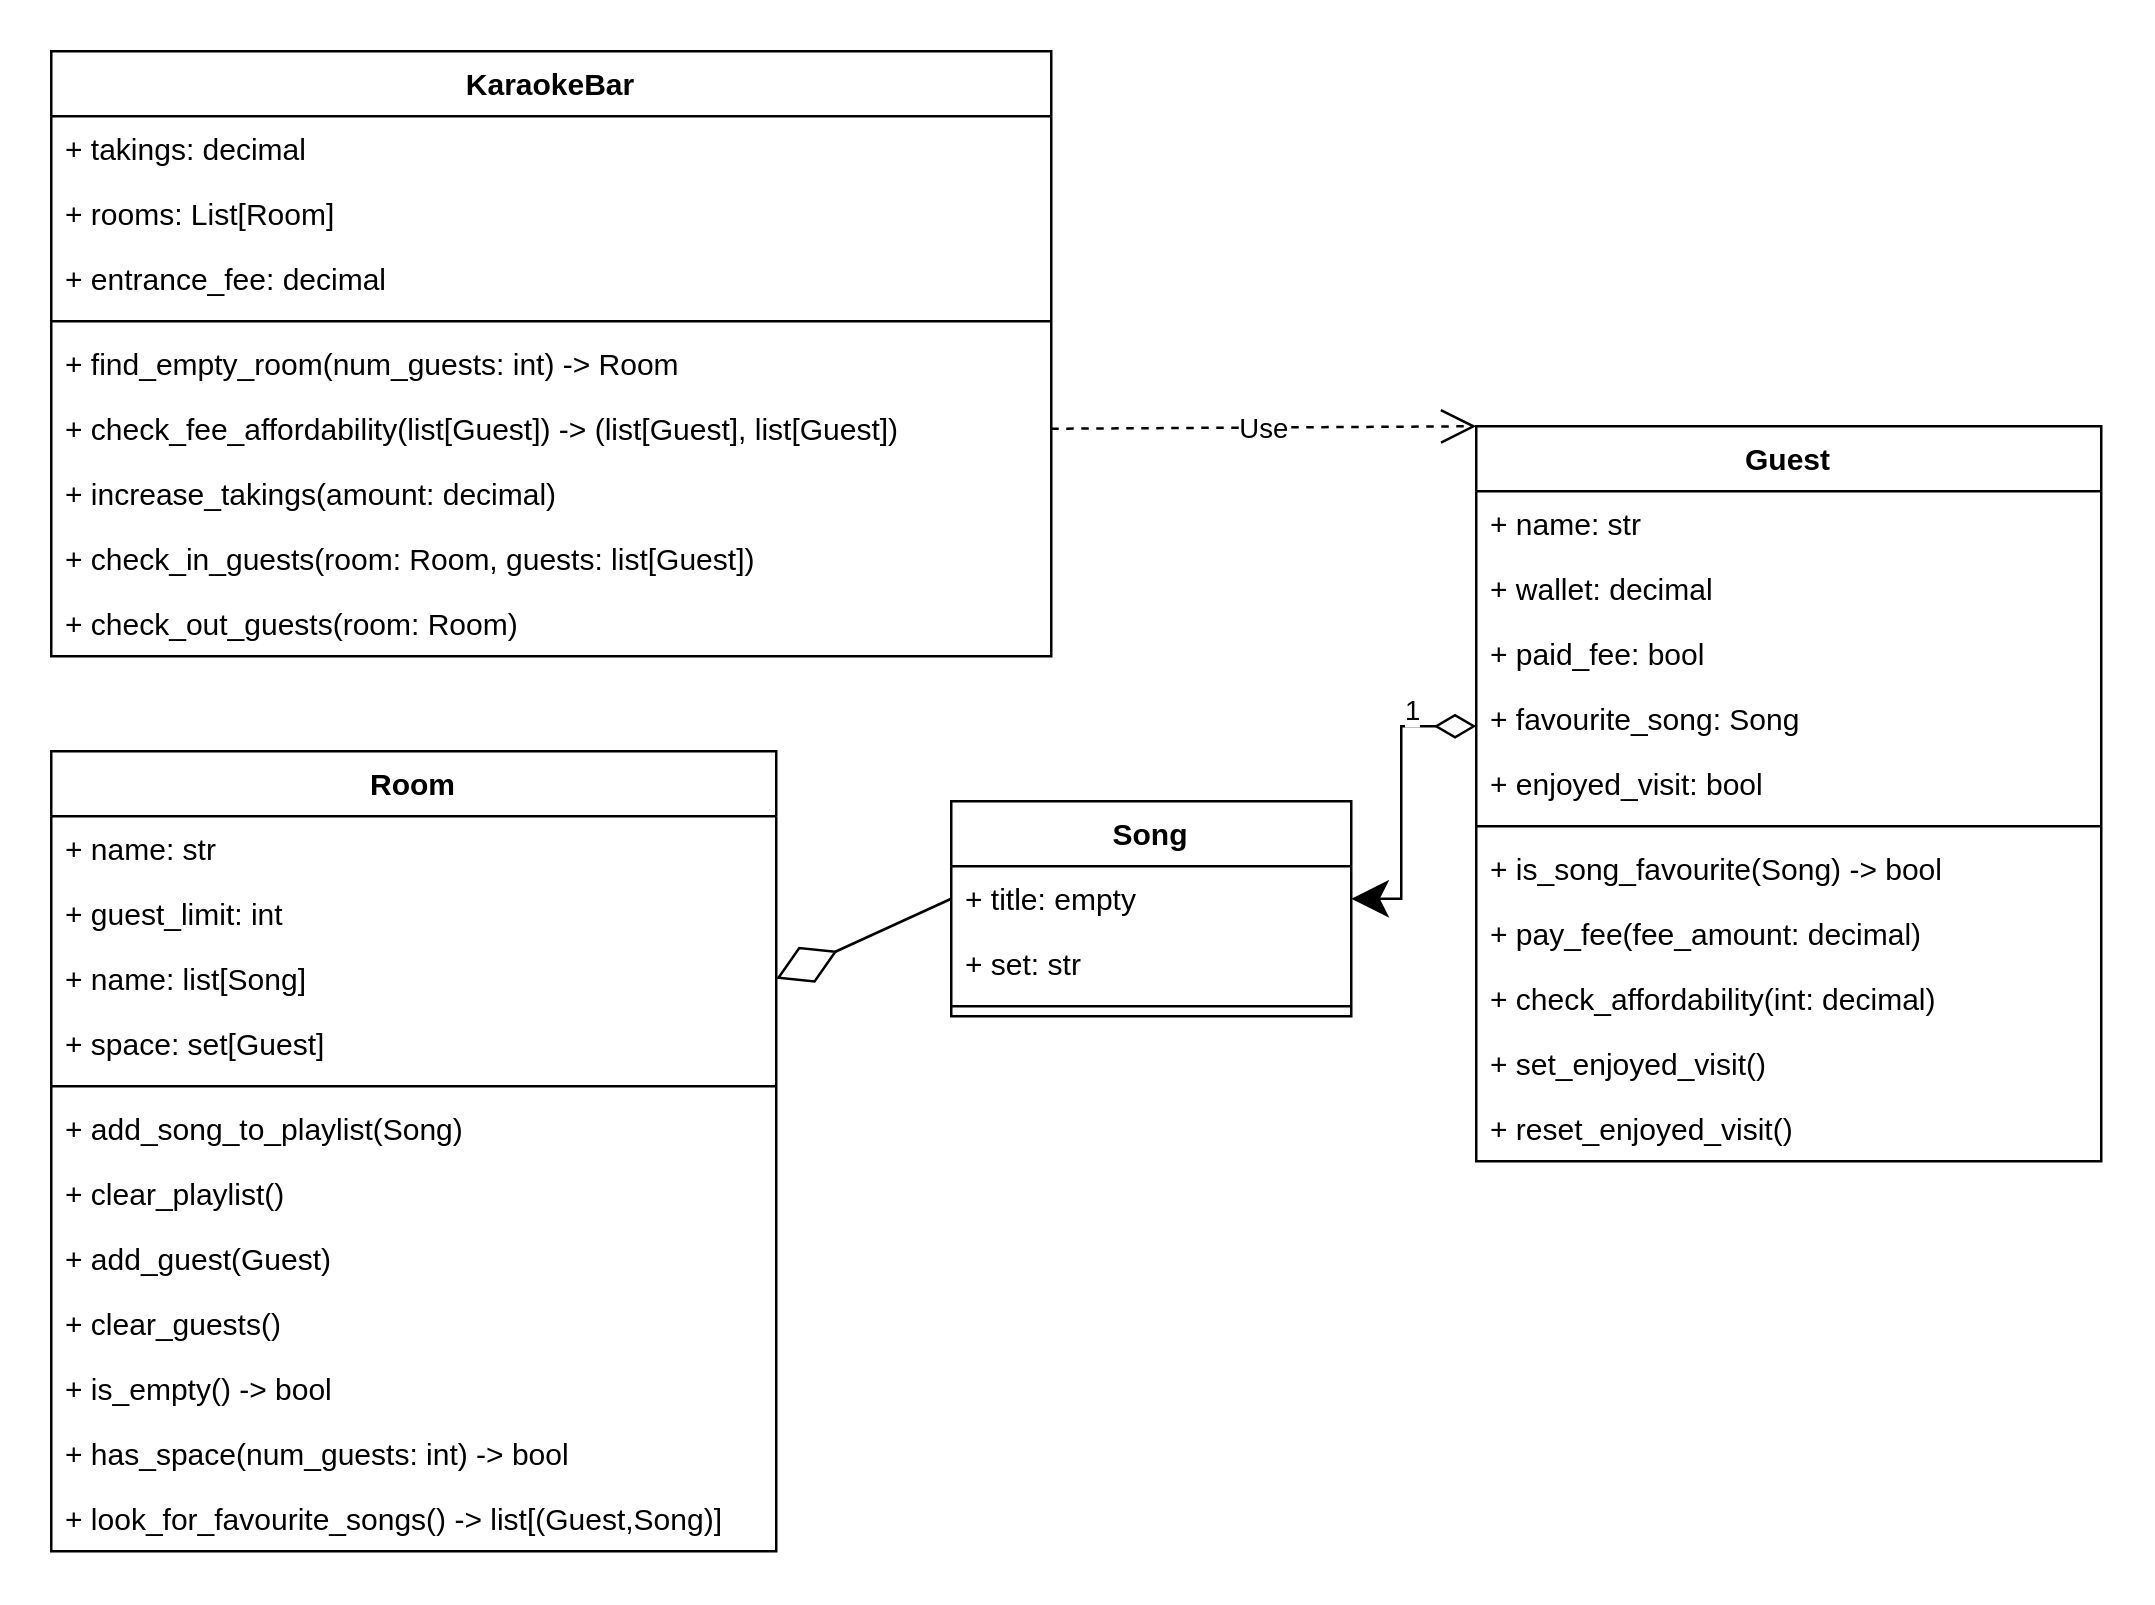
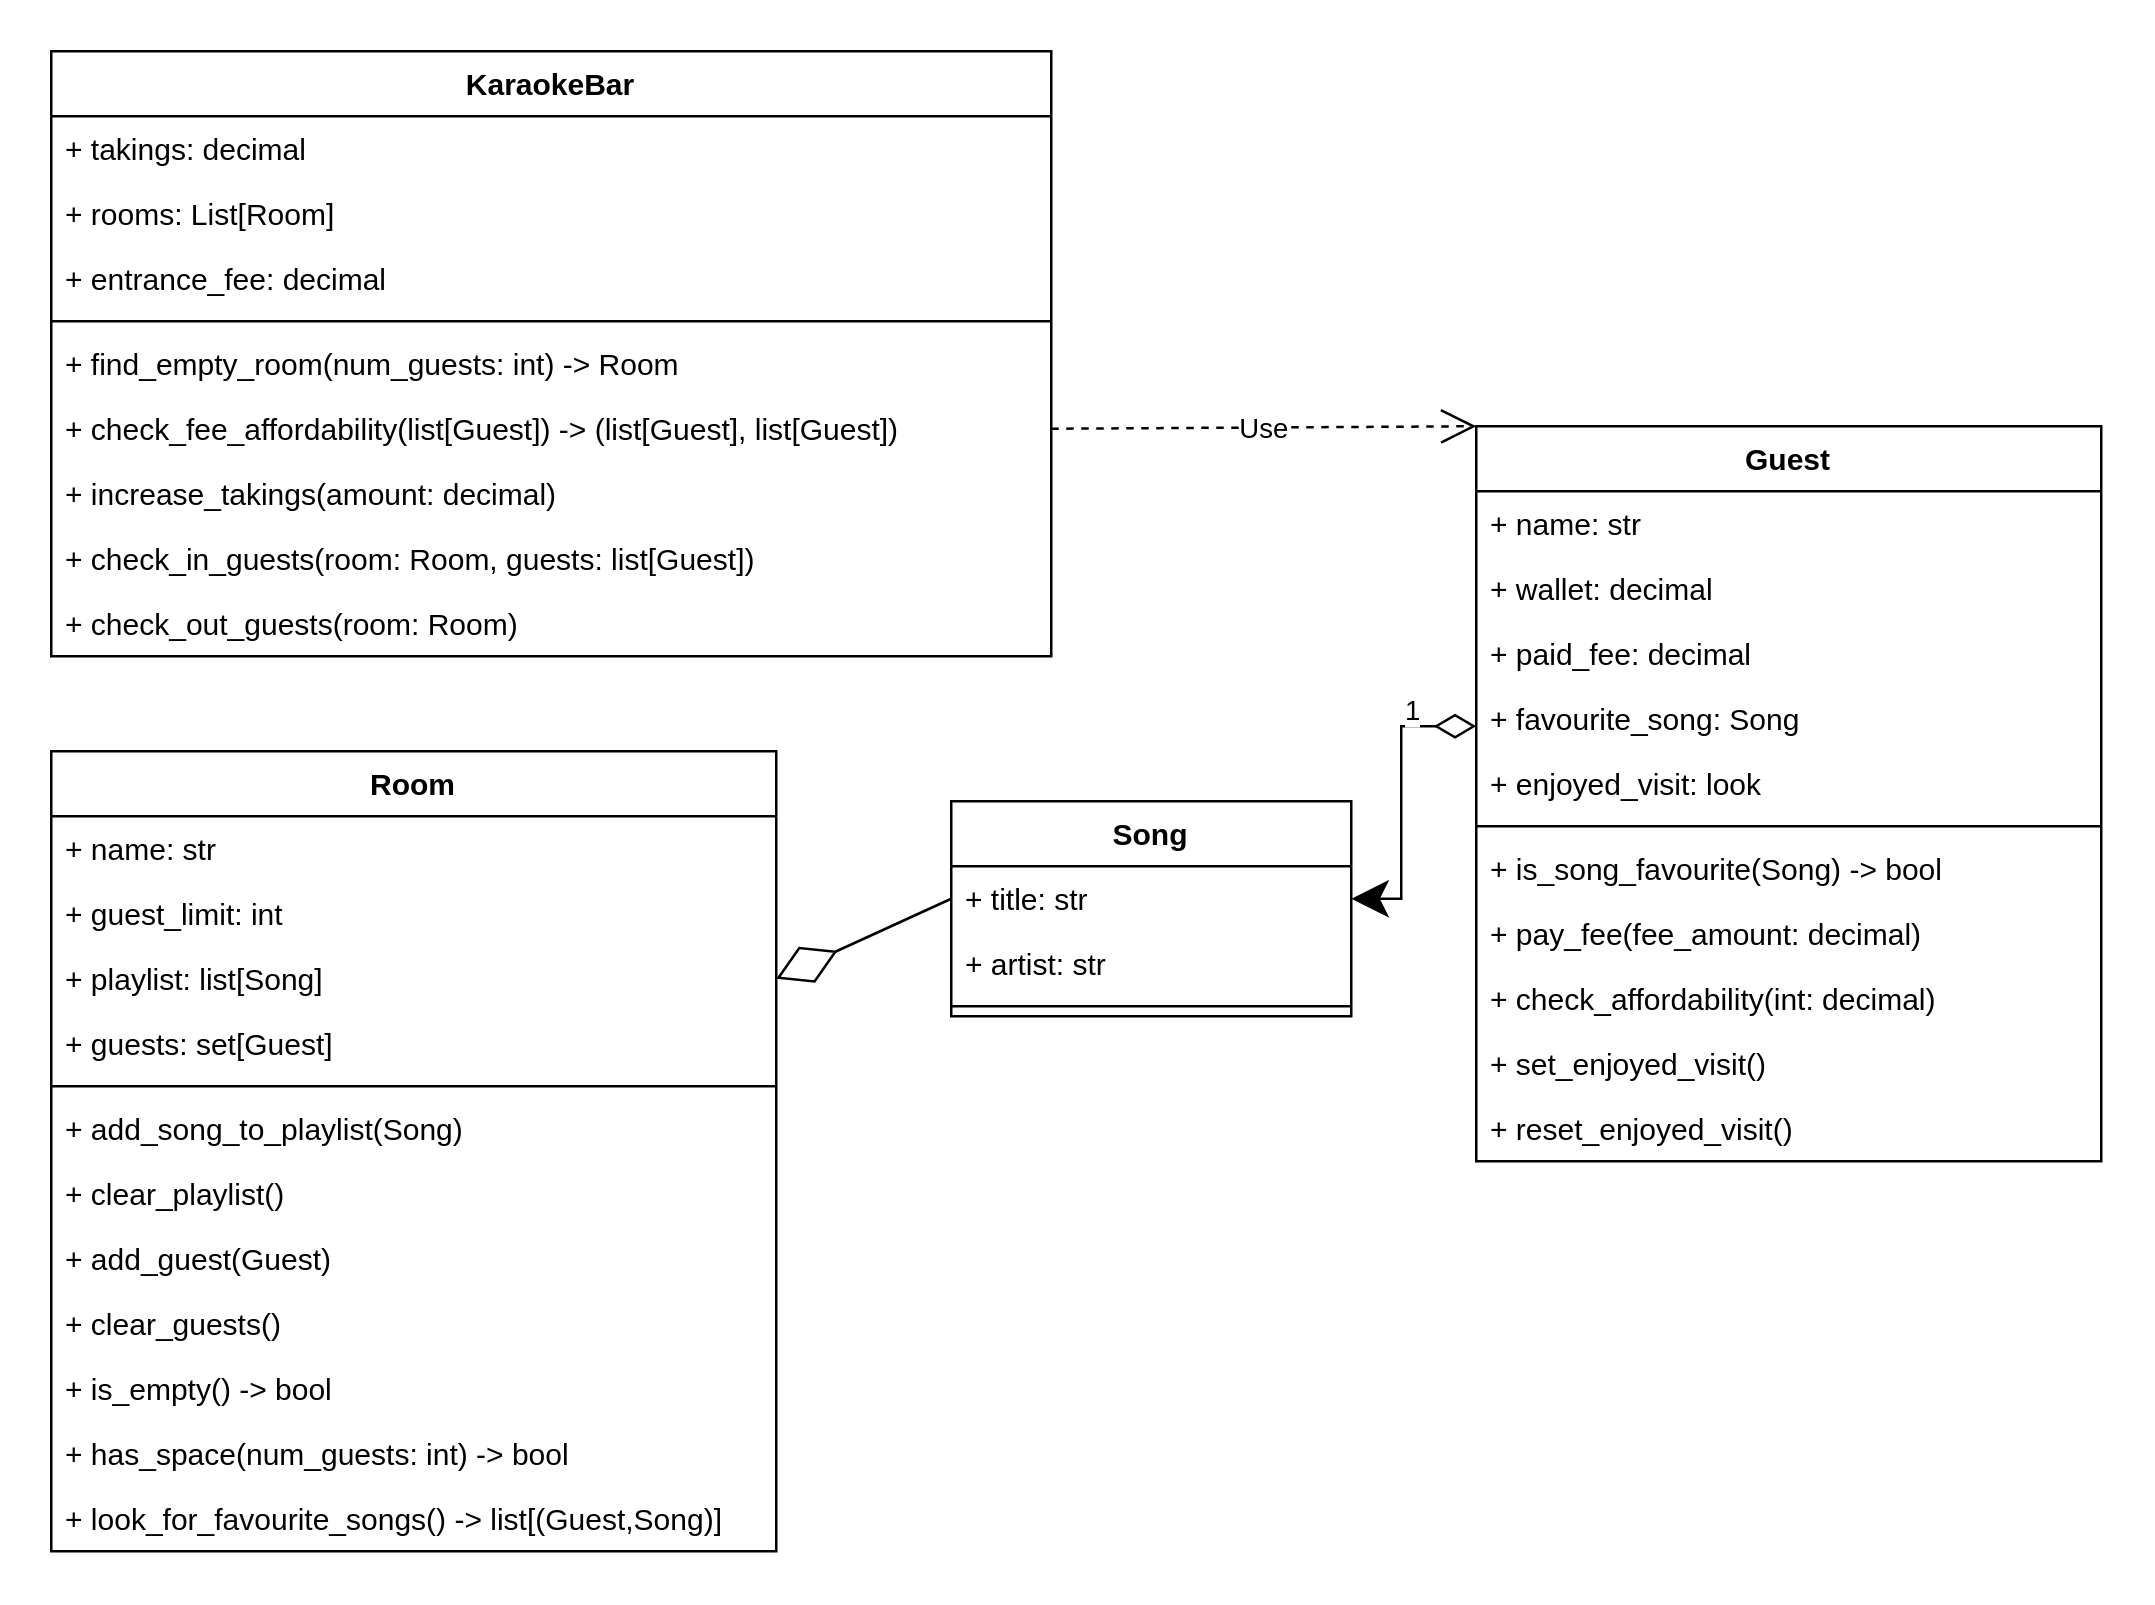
node "+ paid_fee: bool": label "+ paid_fee: bool" -> "+ paid_fee: decimal"
node "+ enjoyed_visit: bool": label "+ enjoyed_visit: bool" -> "+ enjoyed_visit: look"
node "+ title: empty": label "+ title: empty" -> "+ title: str"
node "+ set: str": label "+ set: str" -> "+ artist: str"
node "+ name: list[Song]": label "+ name: list[Song]" -> "+ playlist: list[Song]"
node "+ space: set[Guest]": label "+ space: set[Guest]" -> "+ guests: set[Guest]"
